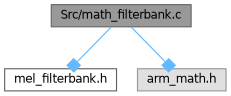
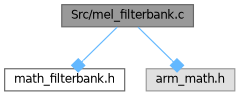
node "Src/math_filterbank.c": label "Src/math_filterbank.c" -> "Src/mel_filterbank.c"
node "mel_filterbank.h": label "mel_filterbank.h" -> "math_filterbank.h"
